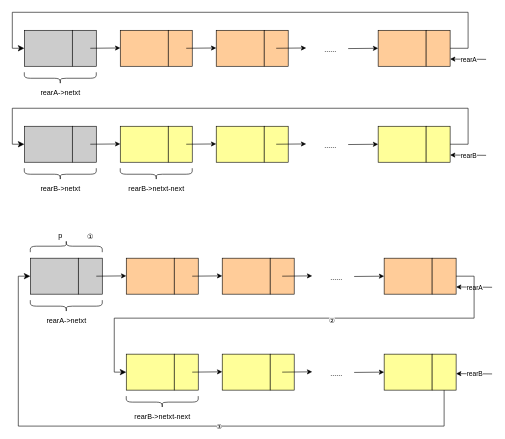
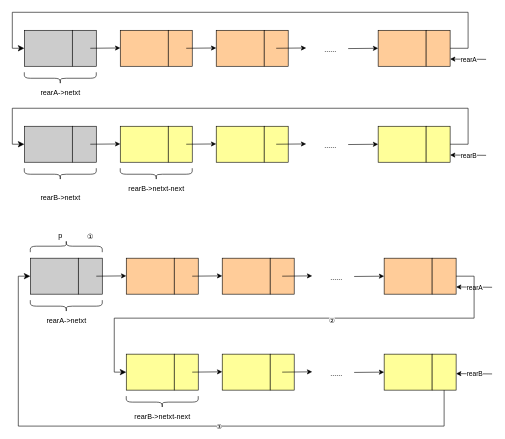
node "rearB->netxt": moved (60, 189) -> (60, 198)
